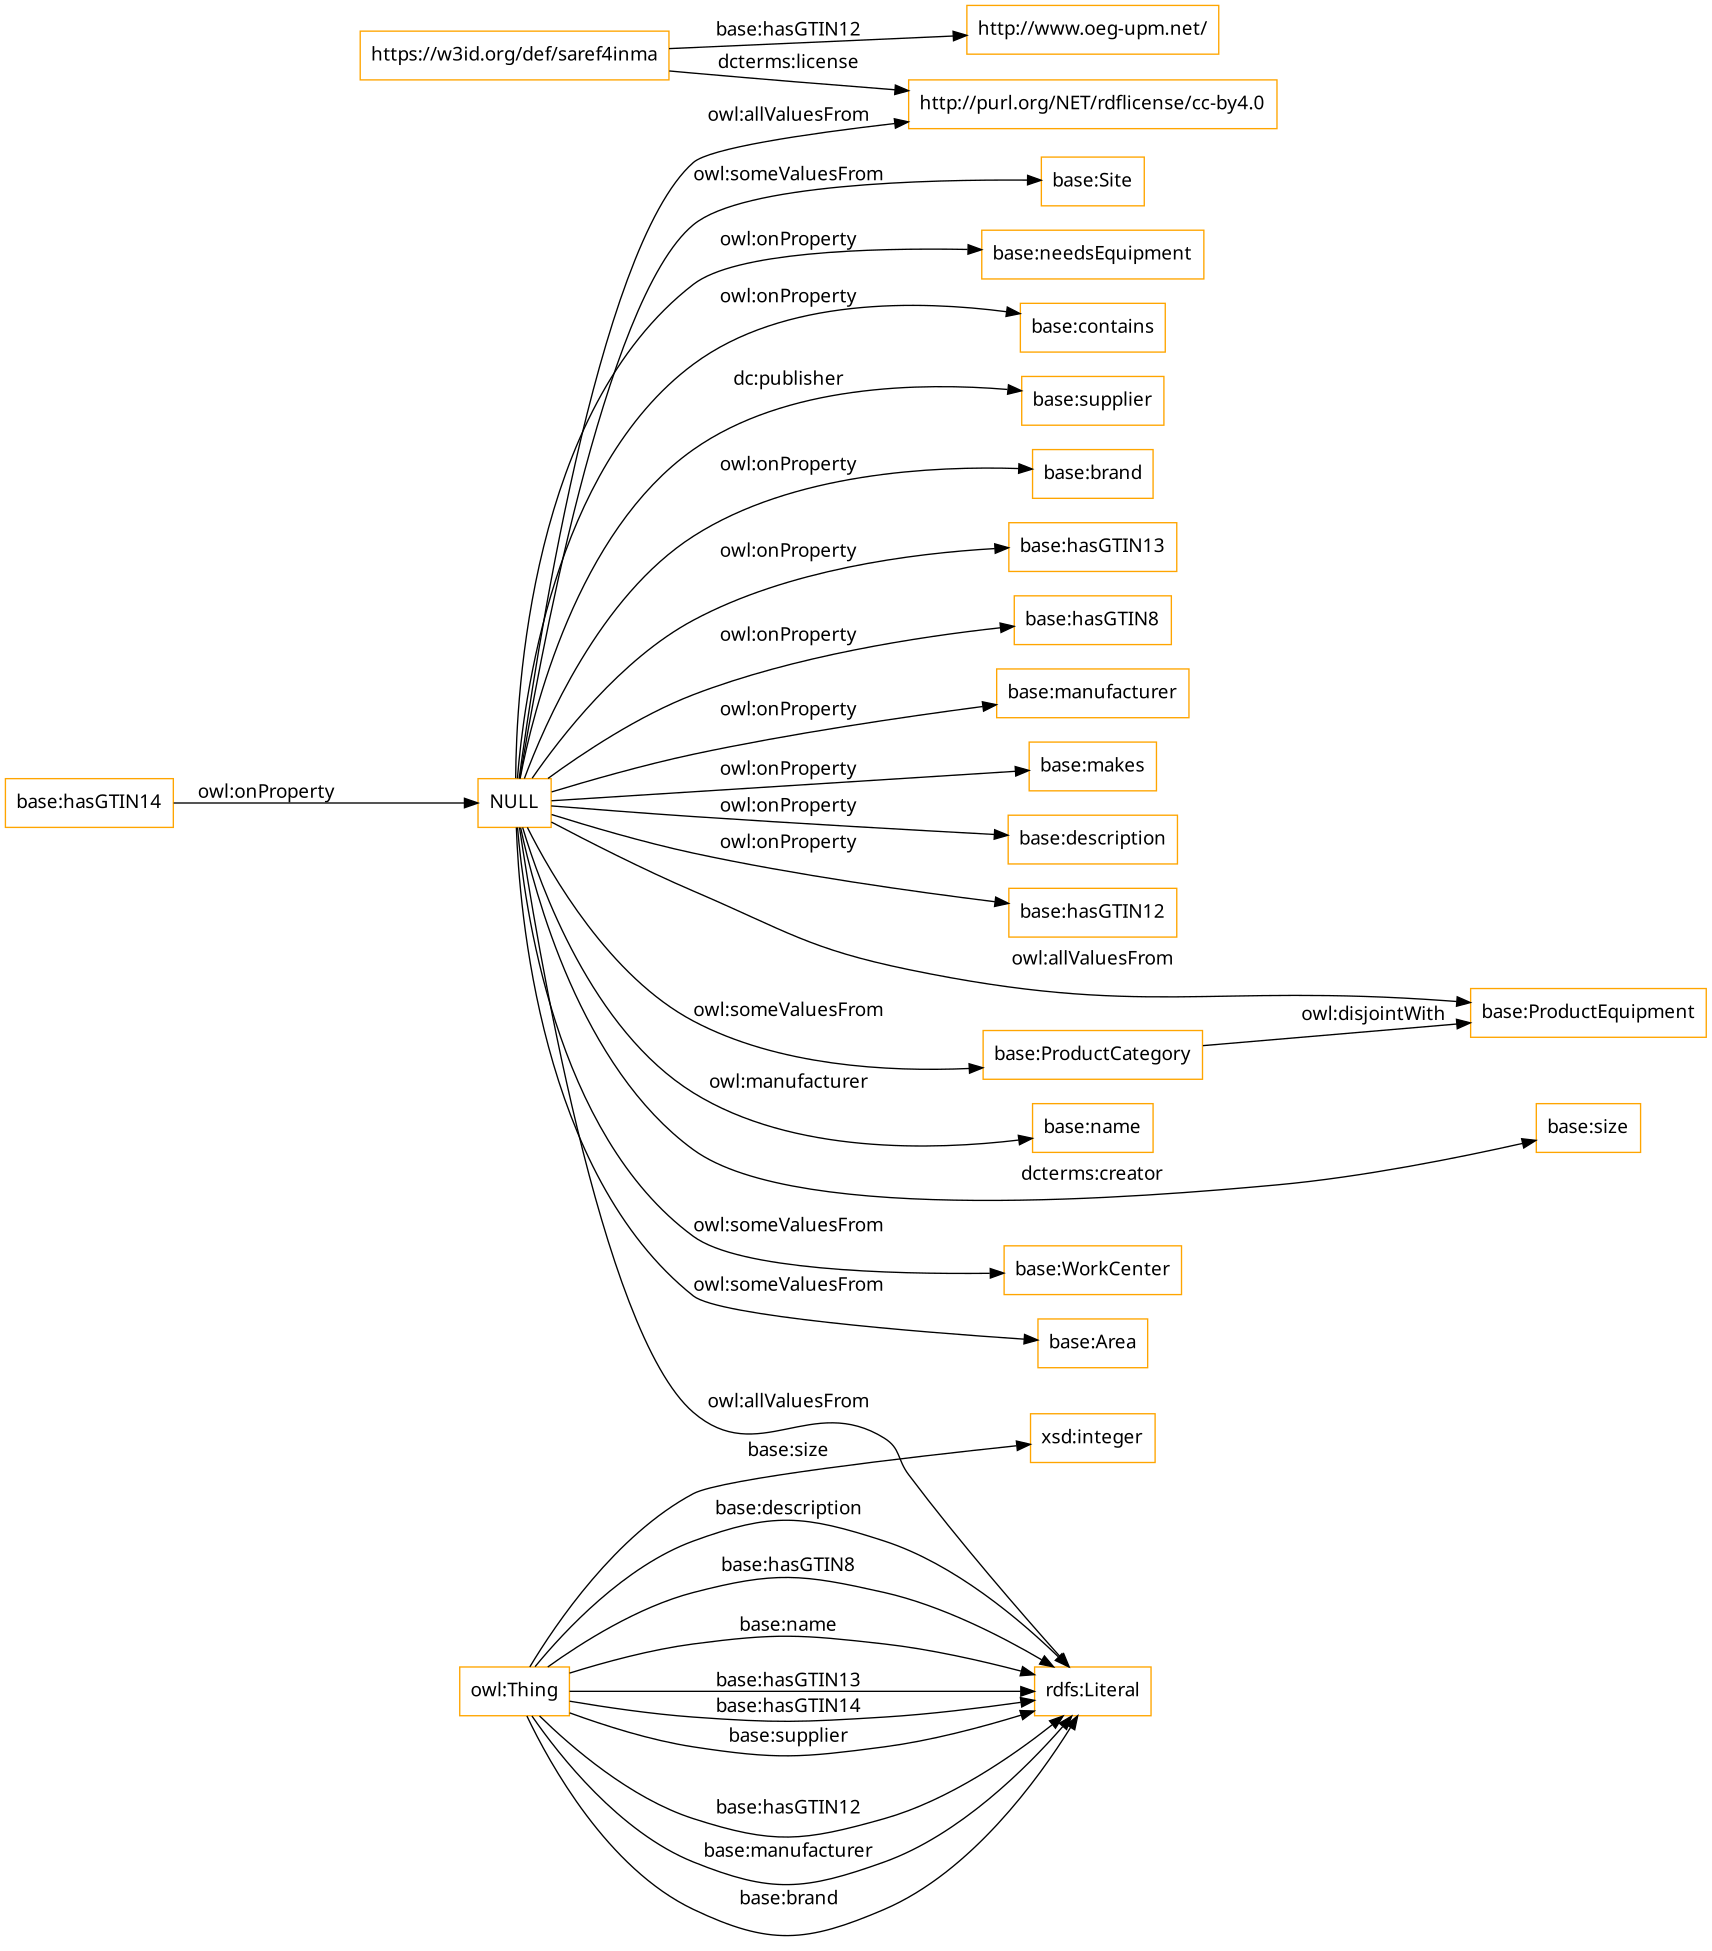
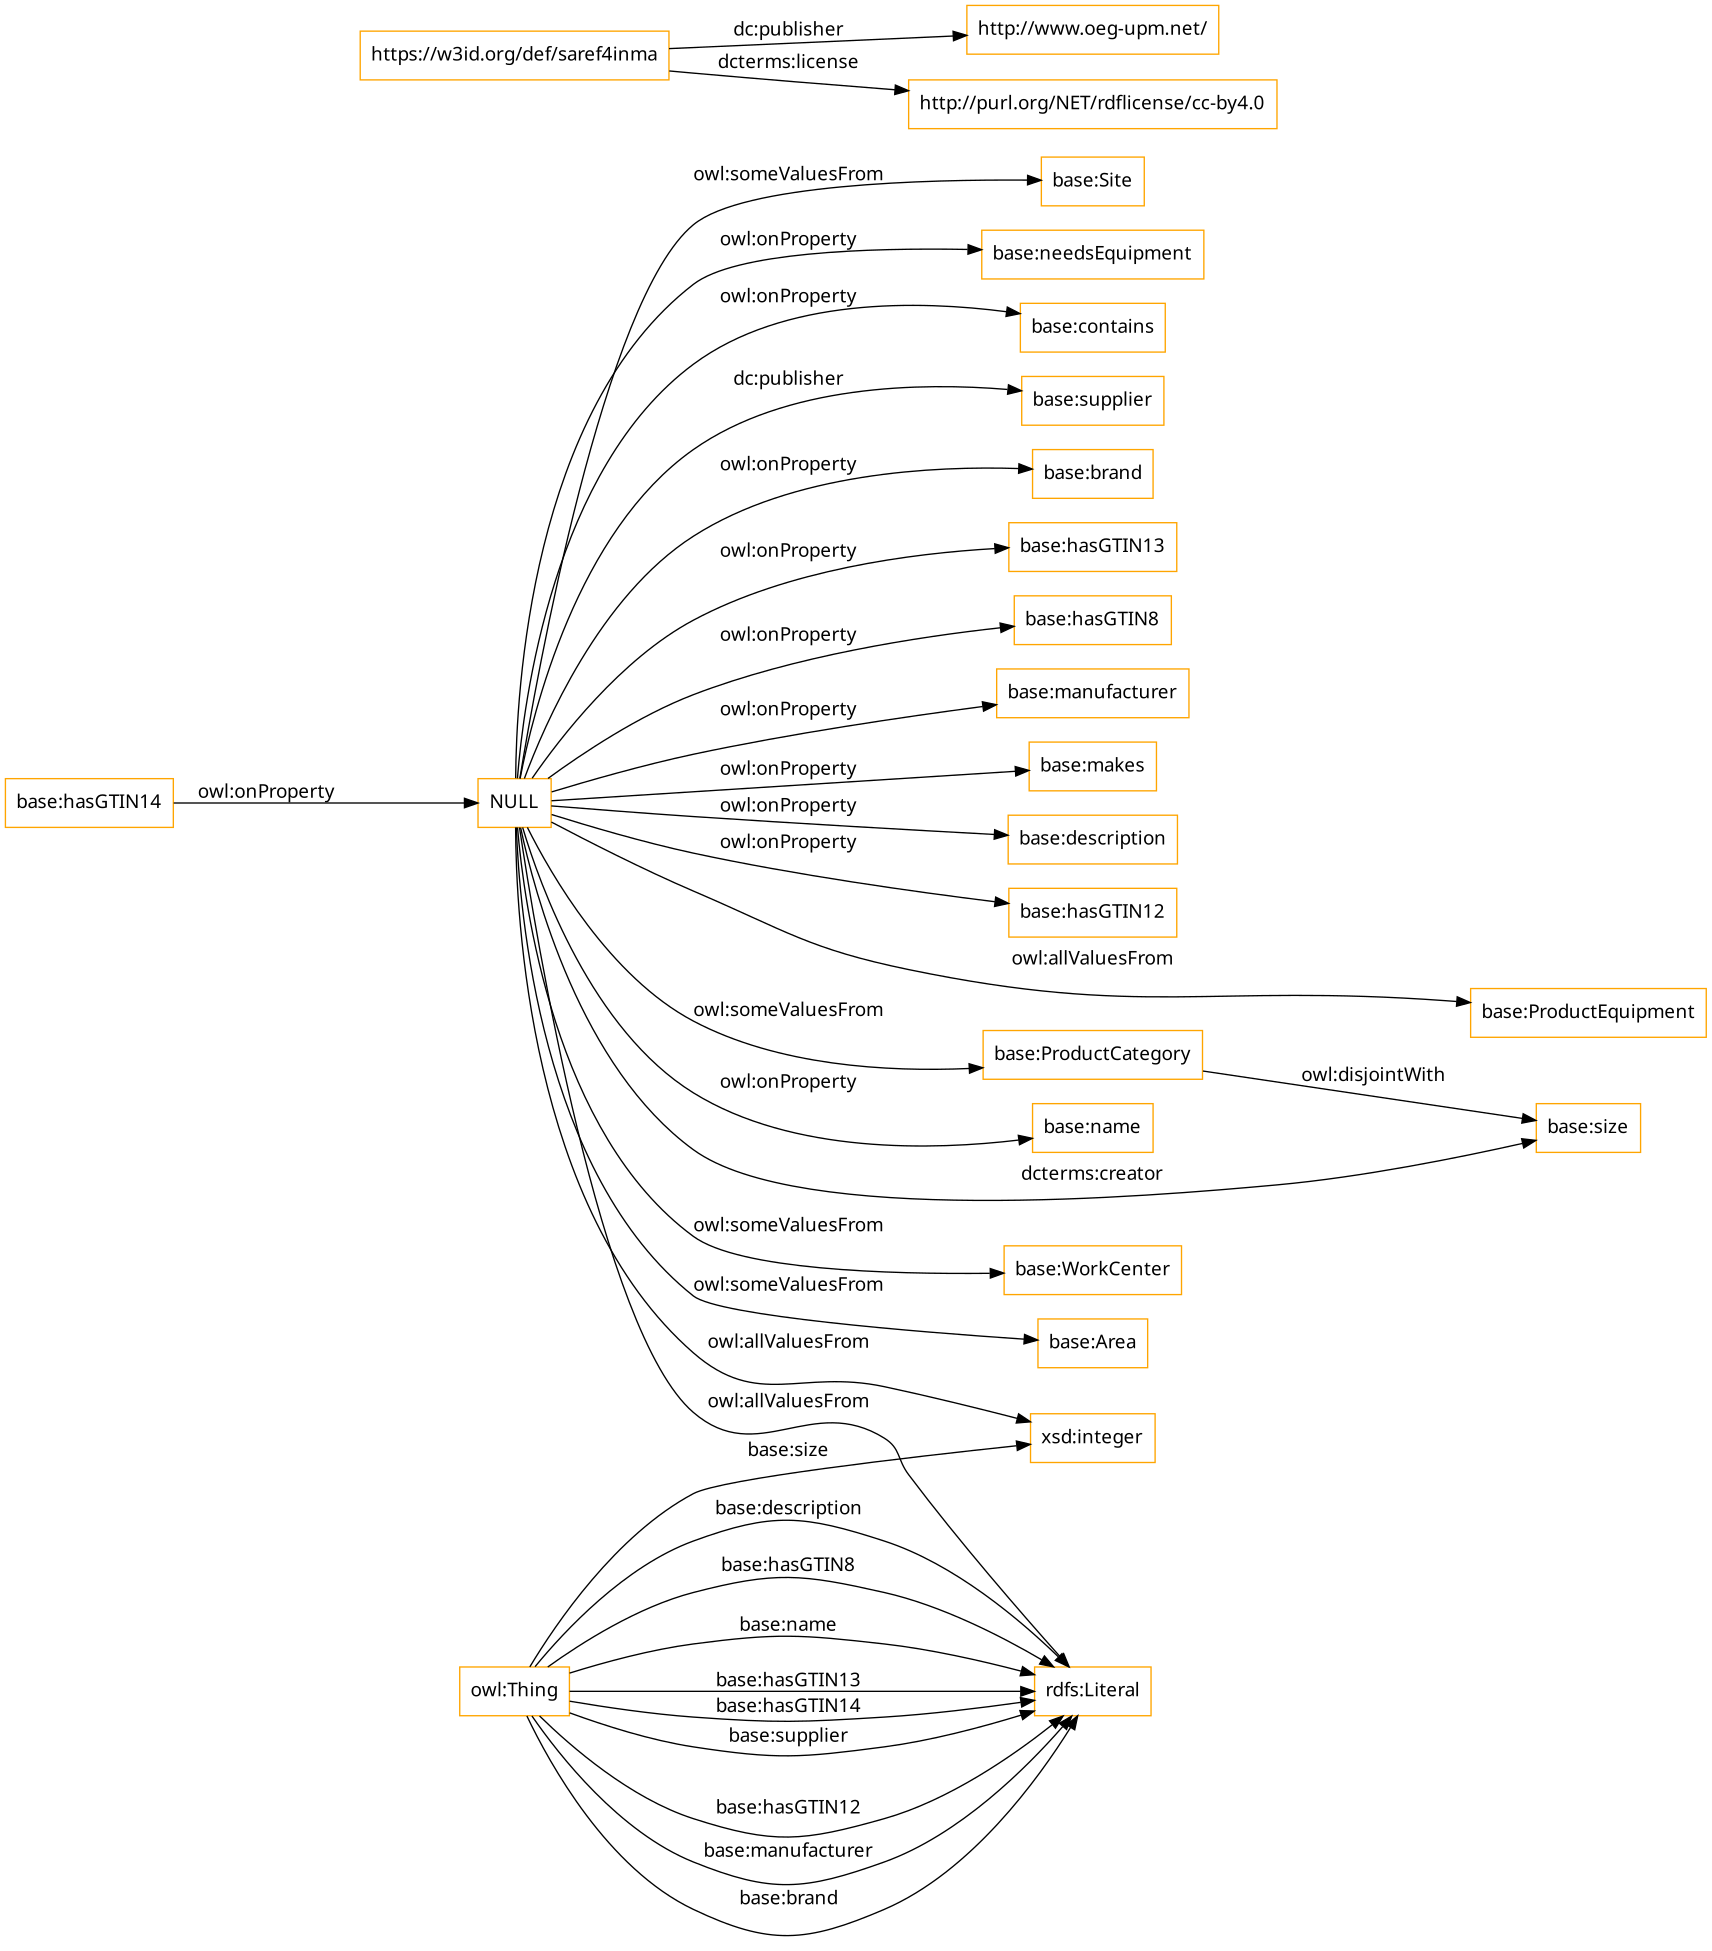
edge "https://w3id.org/def/saref4inma" -> "http://www.oeg-upm.net/": label "base:hasGTIN12" -> "dc:publisher"
edge "NULL" -> "http://purl.org/NET/rdflicense/cc-by4.0": now "NULL" -> "xsd:integer"
edge "base:ProductCategory" -> "base:ProductEquipment": now "base:ProductCategory" -> "base:size"
edge "NULL" -> "base:name": label "owl:manufacturer" -> "owl:onProperty"
